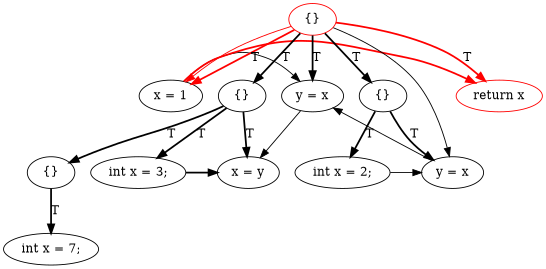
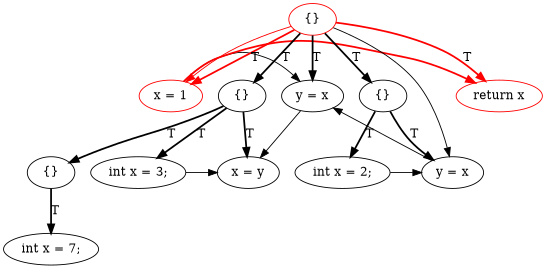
node "x = 1": color black -> red
edge "int x = 3;" -> "x = y": style bold -> solid
